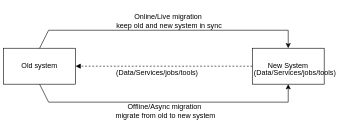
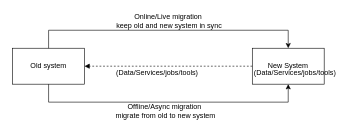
node "Old system": moved (39, 66) -> (48, 66)
